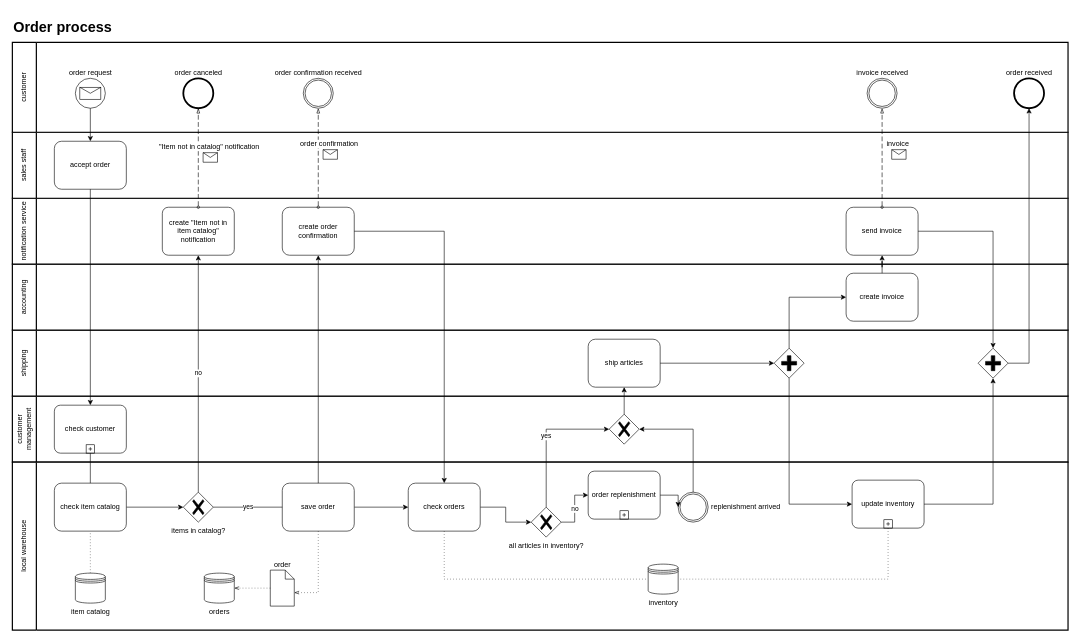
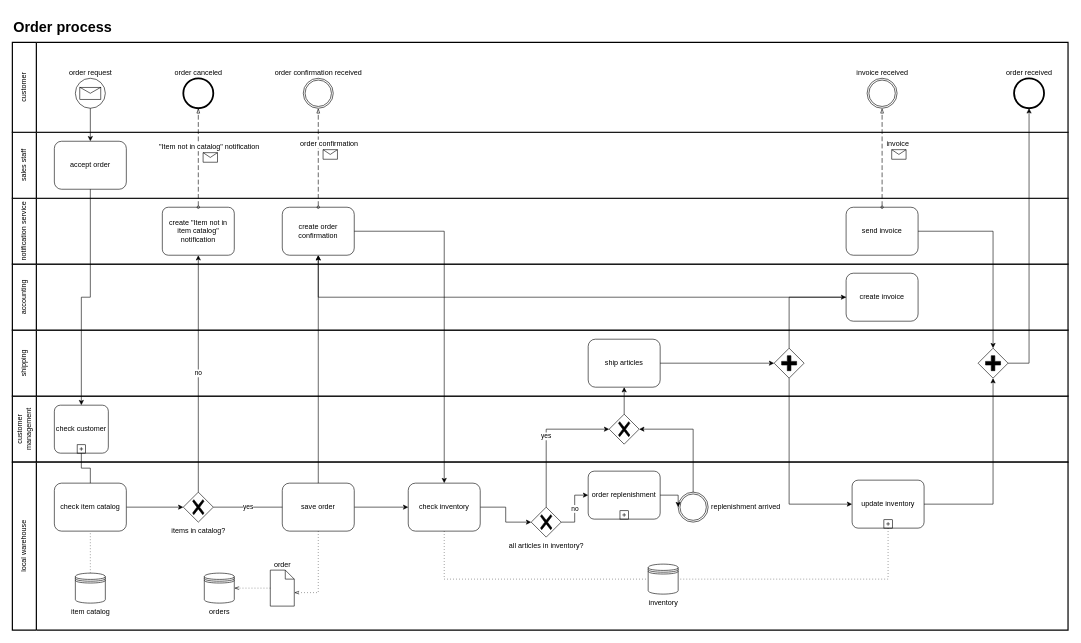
edge "create invoice" -> "send invoice": now "create invoice" -> "create order confirmation"
node "check customer": size 72x48 -> 54x48
node "check orders": label "check orders" -> "check inventory"
